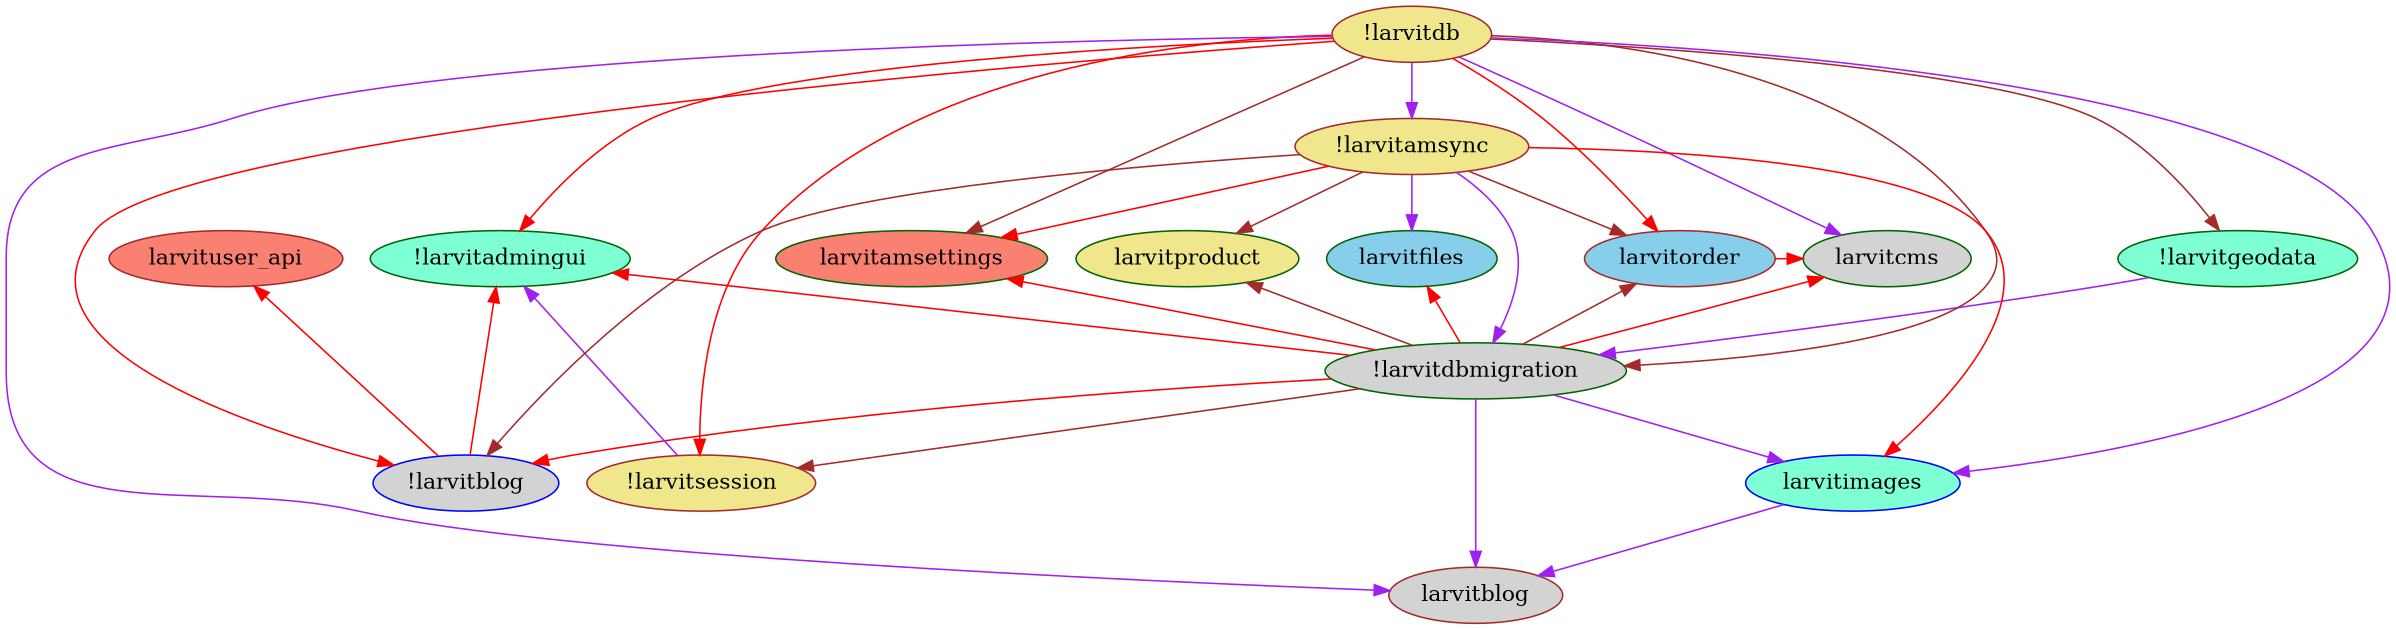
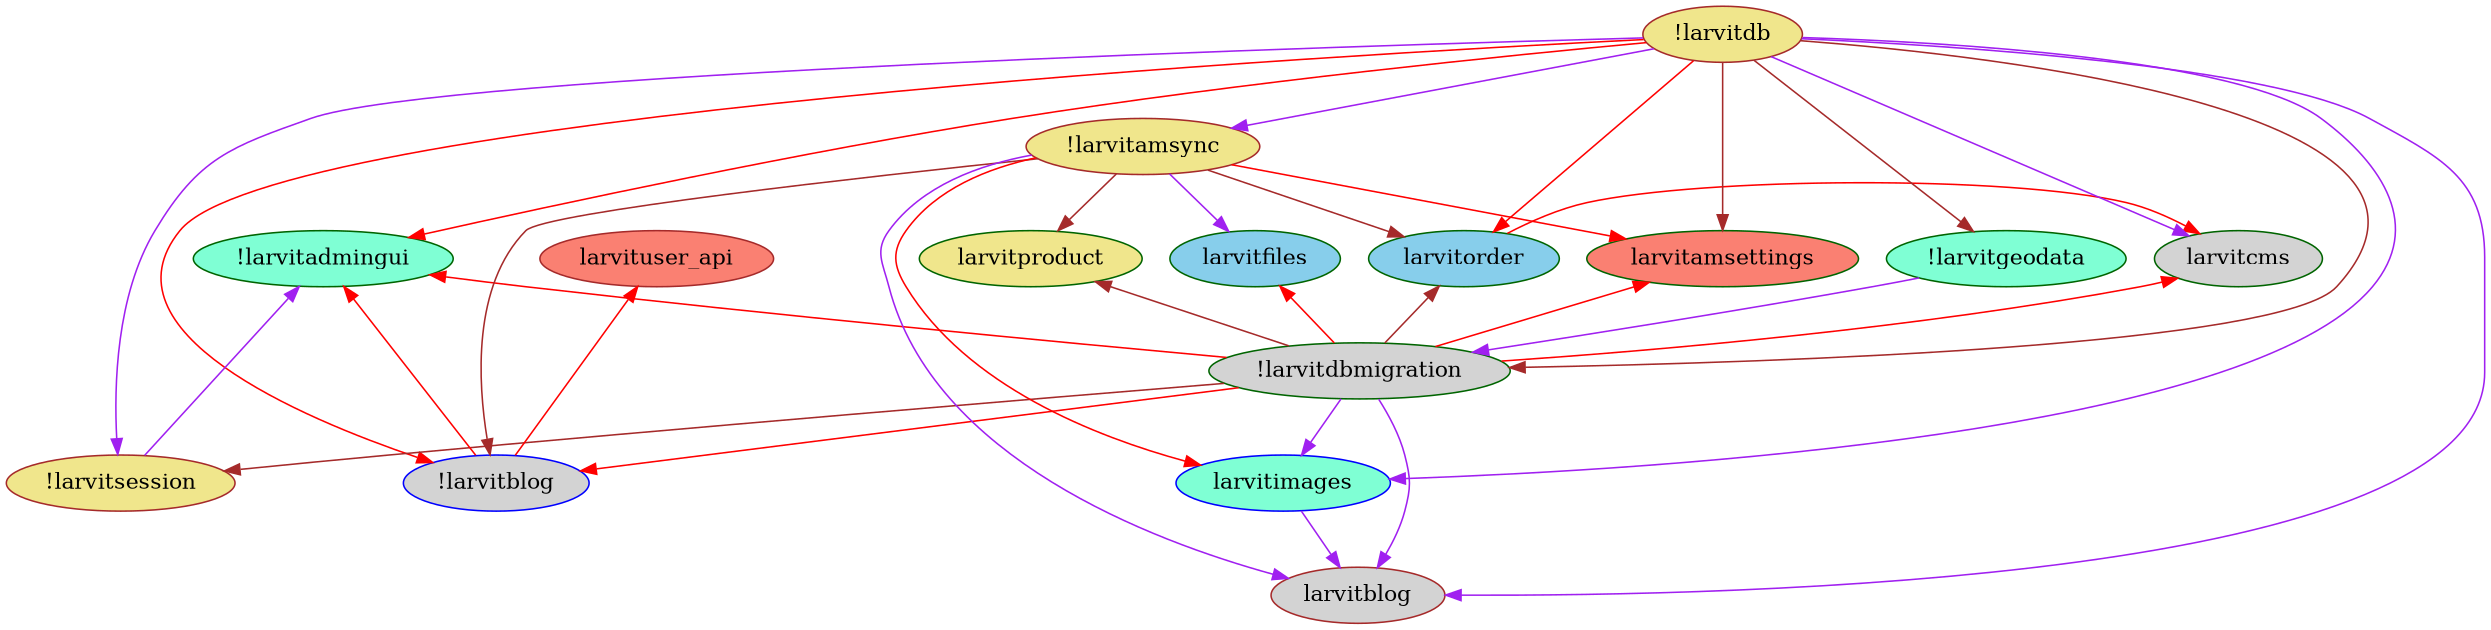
edge "!larvitdb" -> "!larvitsession": color red -> purple
edge "!larvitamsync" -> "!larvitdbmigration": now "!larvitamsync" -> "larvitblog"
node "larvitorder": color brown -> darkgreen
